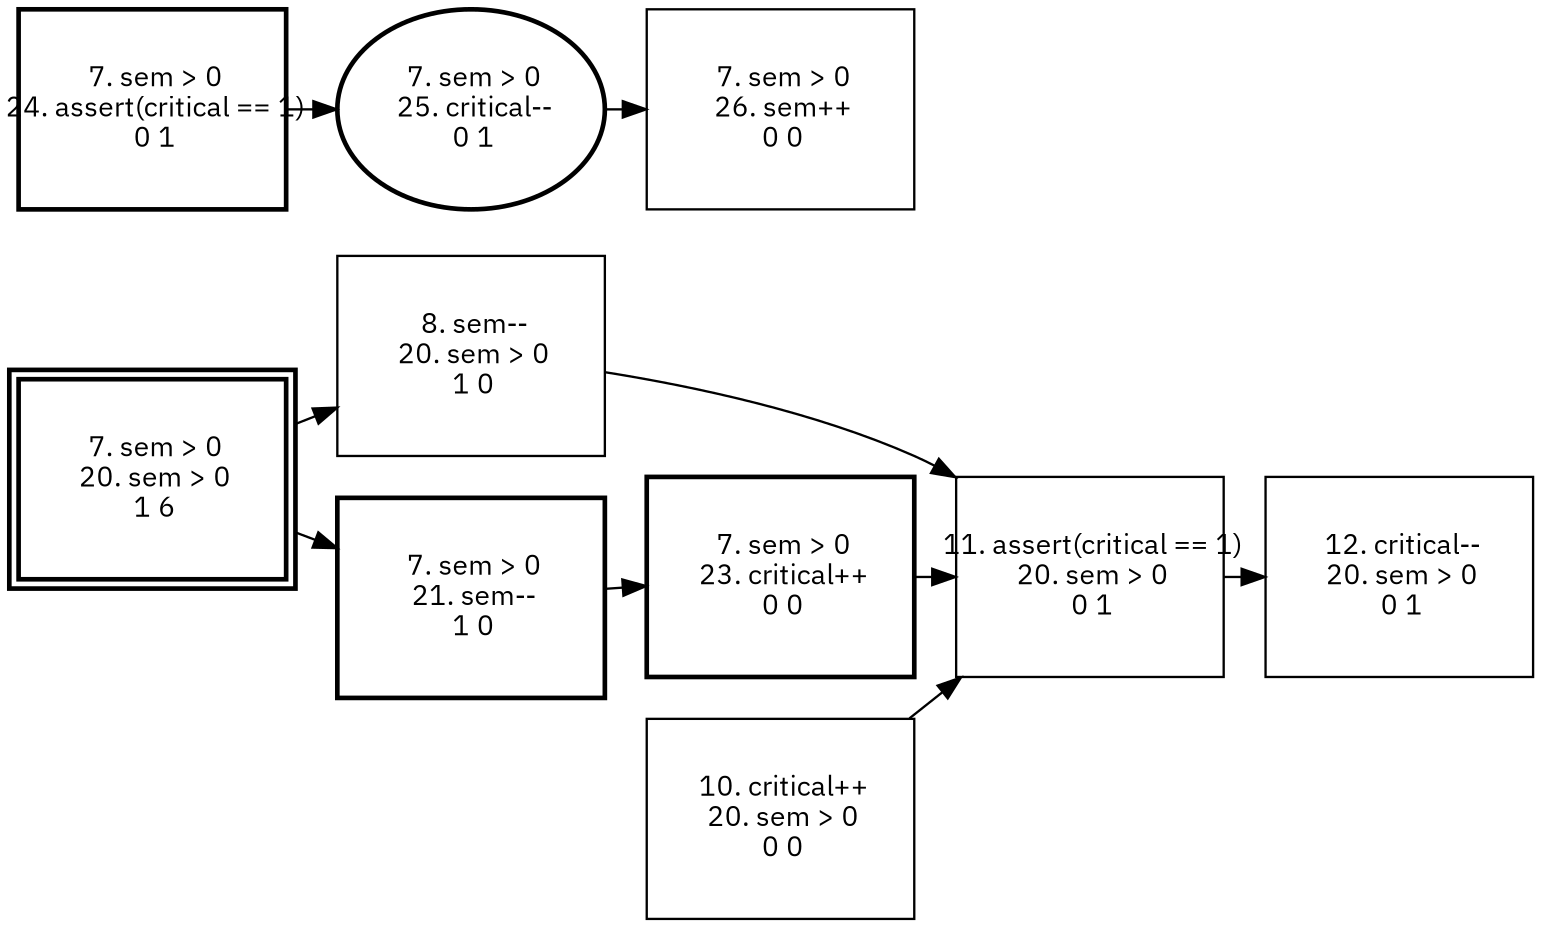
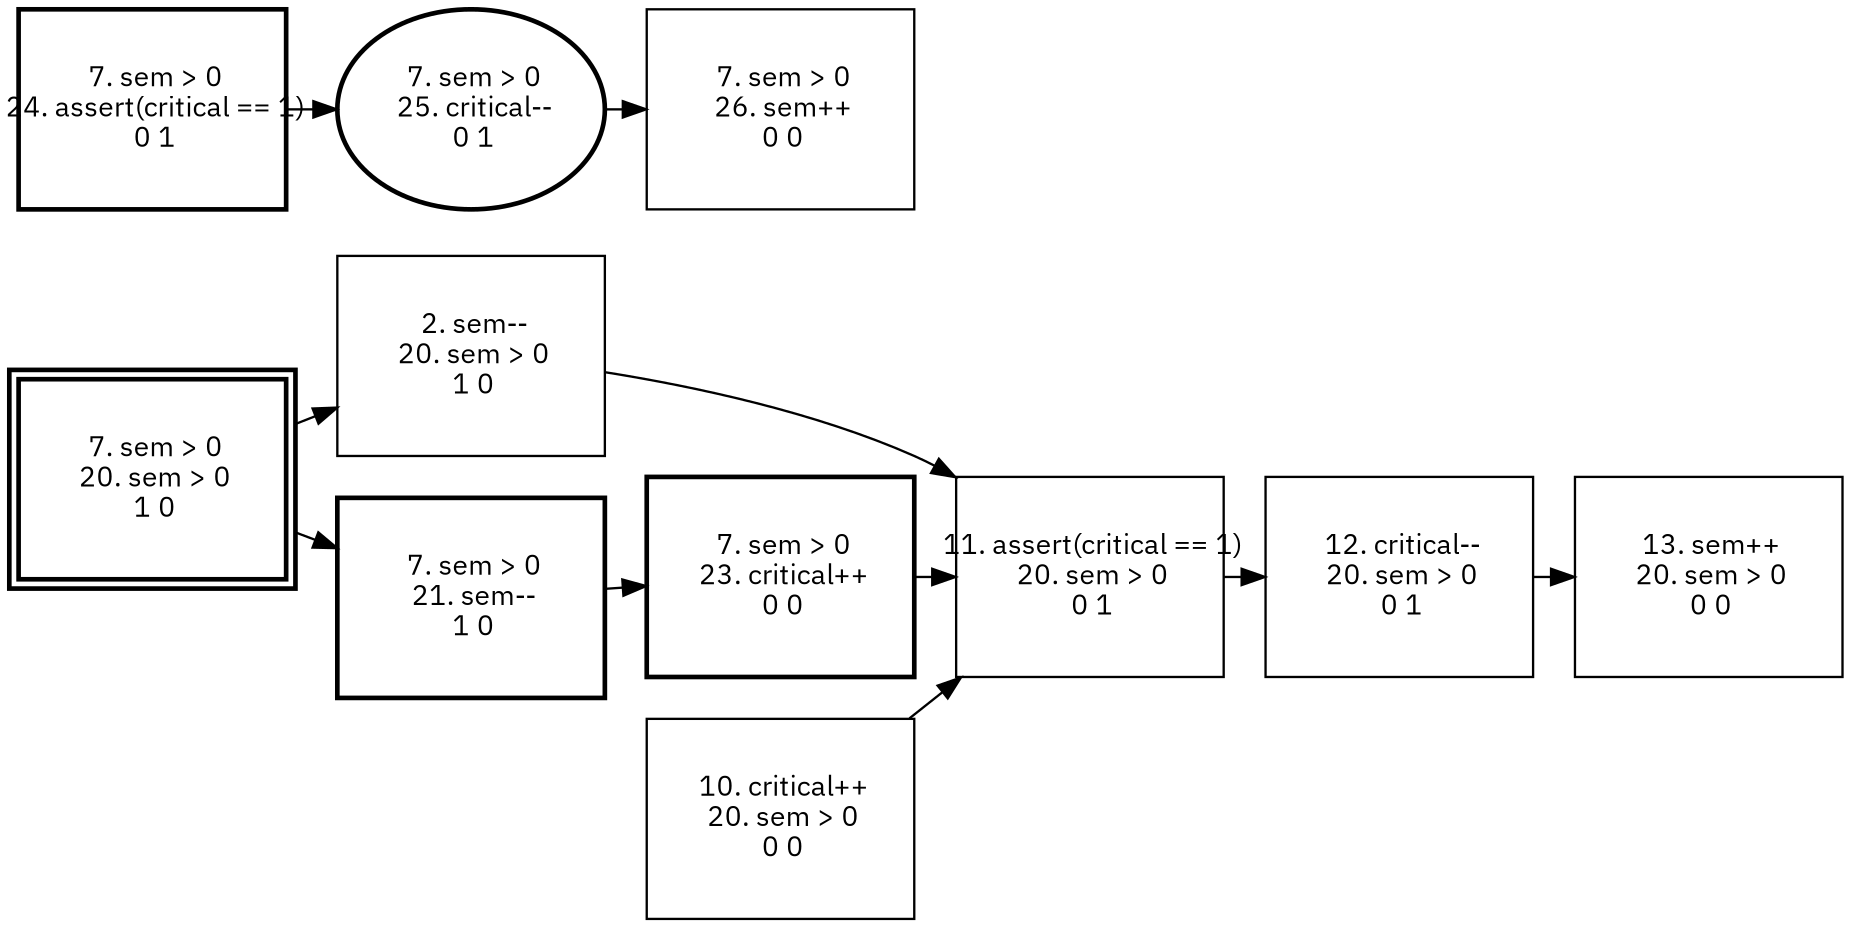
node "8. sem-- 20. sem > 0 1 0": label "8. sem-- 20. sem > 0 1 0" -> "2. sem-- 20. sem > 0 1 0"
node "7. sem > 0 20. sem > 0 1 6": label "7. sem > 0 20. sem > 0 1 6" -> "7. sem > 0 20. sem > 0 1 0"
node "13. sem++ 20. sem > 0 0 0": added
